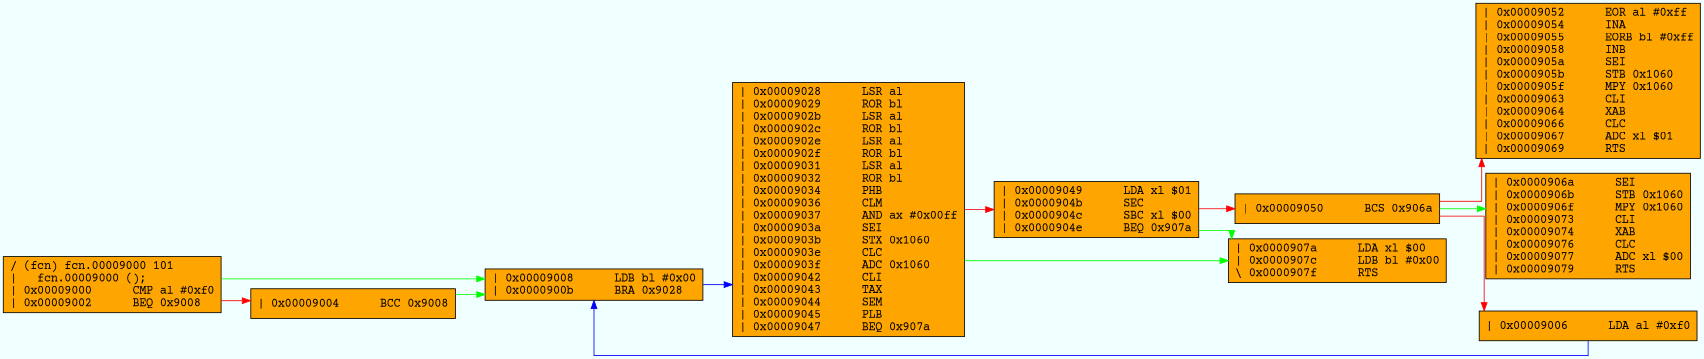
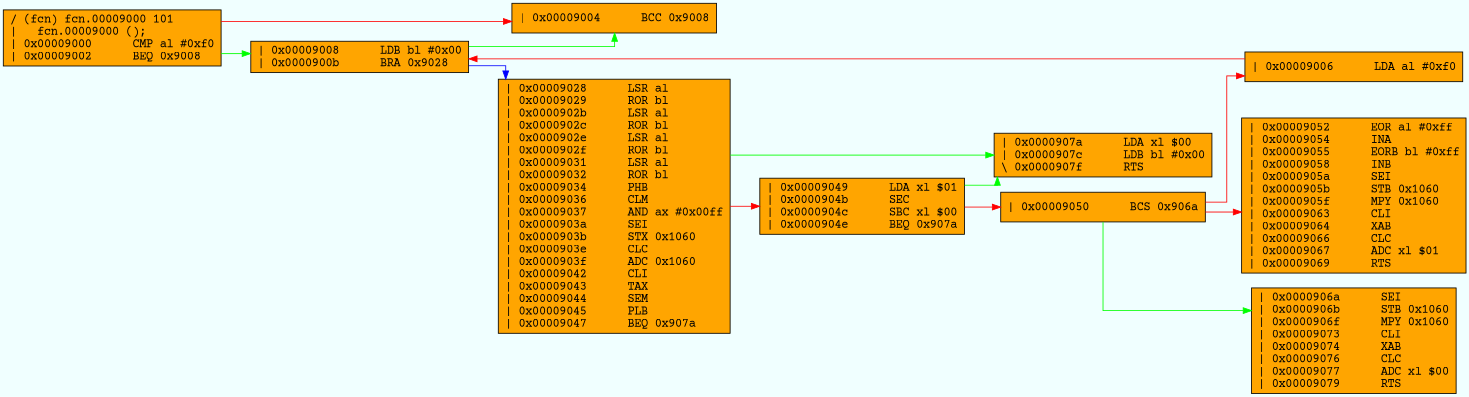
edge "| 0x00009004      BCC 0x9008" -> "| 0x00009008      LDB bl #0x00 | 0x0000900b      BRA 0x9028": reversed
edge "| 0x00009006      LDA al #0xf0" -> "| 0x00009008      LDB bl #0x00 | 0x0000900b      BRA 0x9028": color blue -> red
